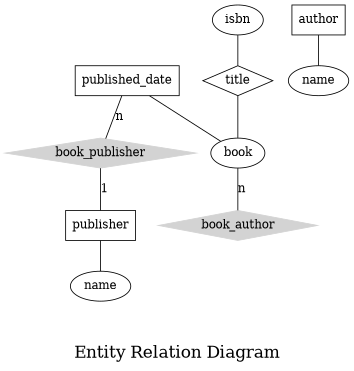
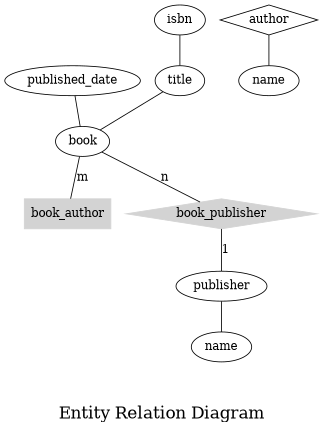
node "author": shape box -> diamond
node "published_date": shape box -> ellipse
node "title": shape diamond -> ellipse
edge "published_date" -- "book_publisher": now "book" -- "book_publisher"
edge "book" -- "book_author": label "n" -> "m"
node "publisher": shape box -> ellipse
node "book_author": shape diamond -> box
